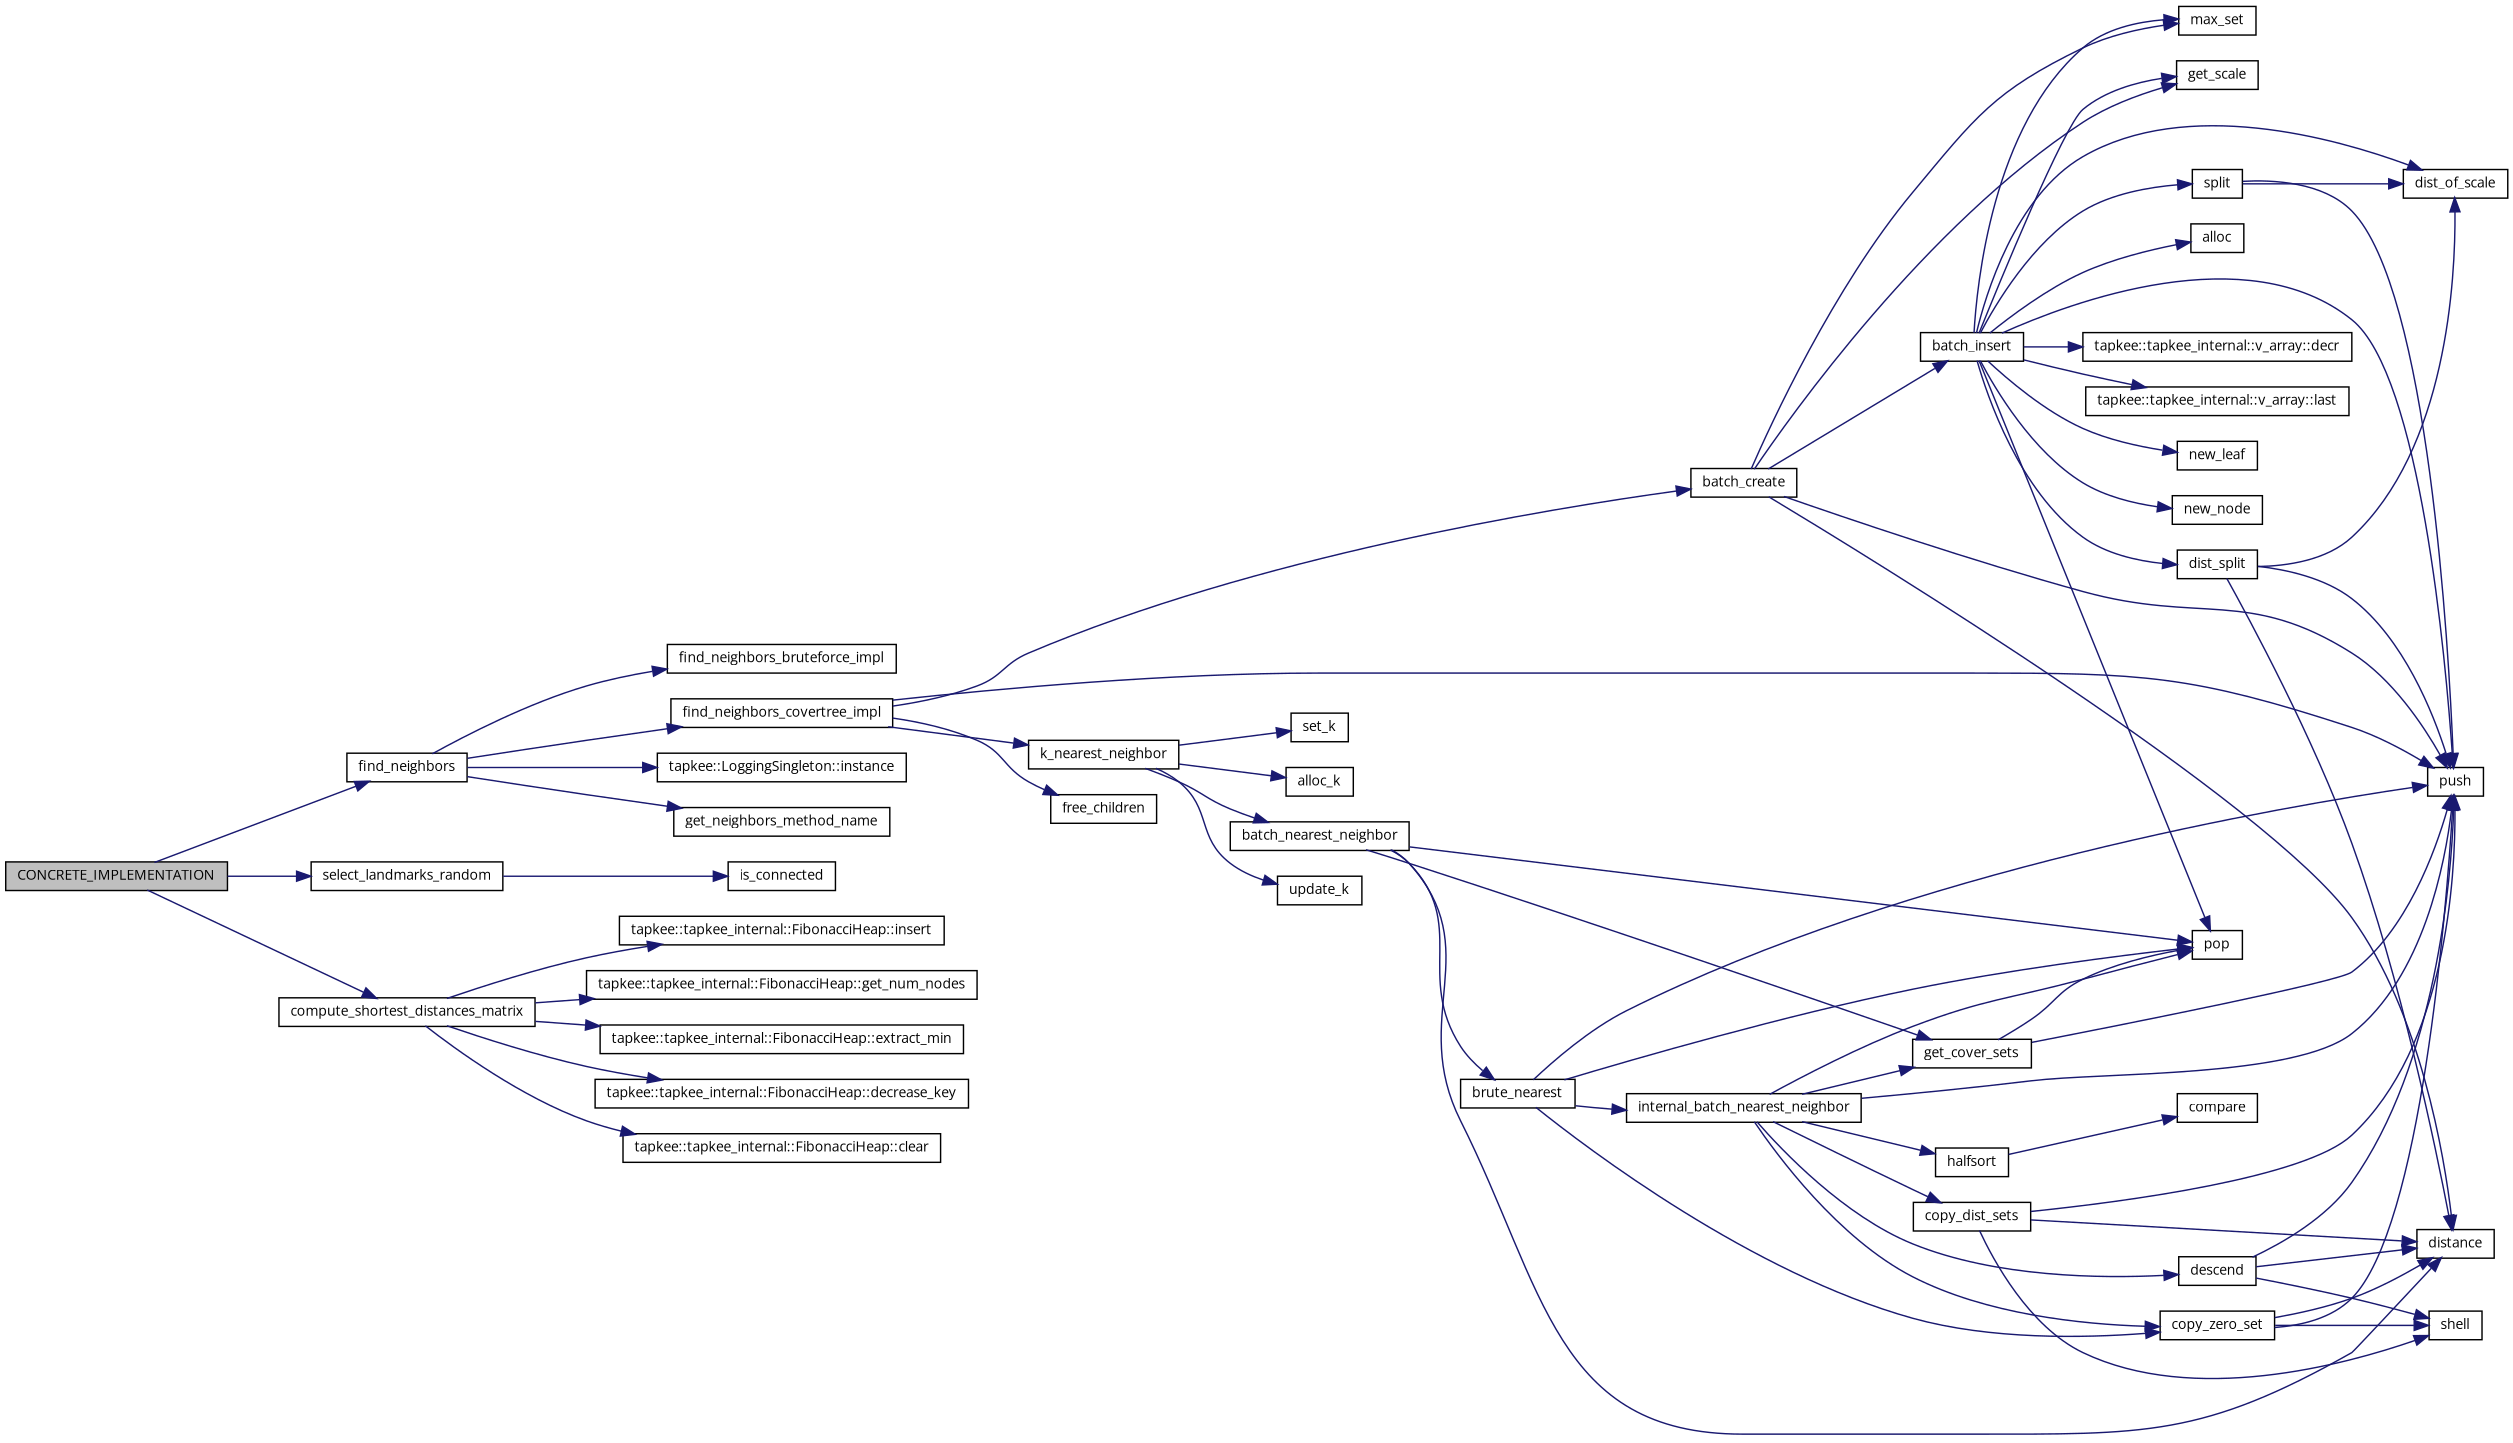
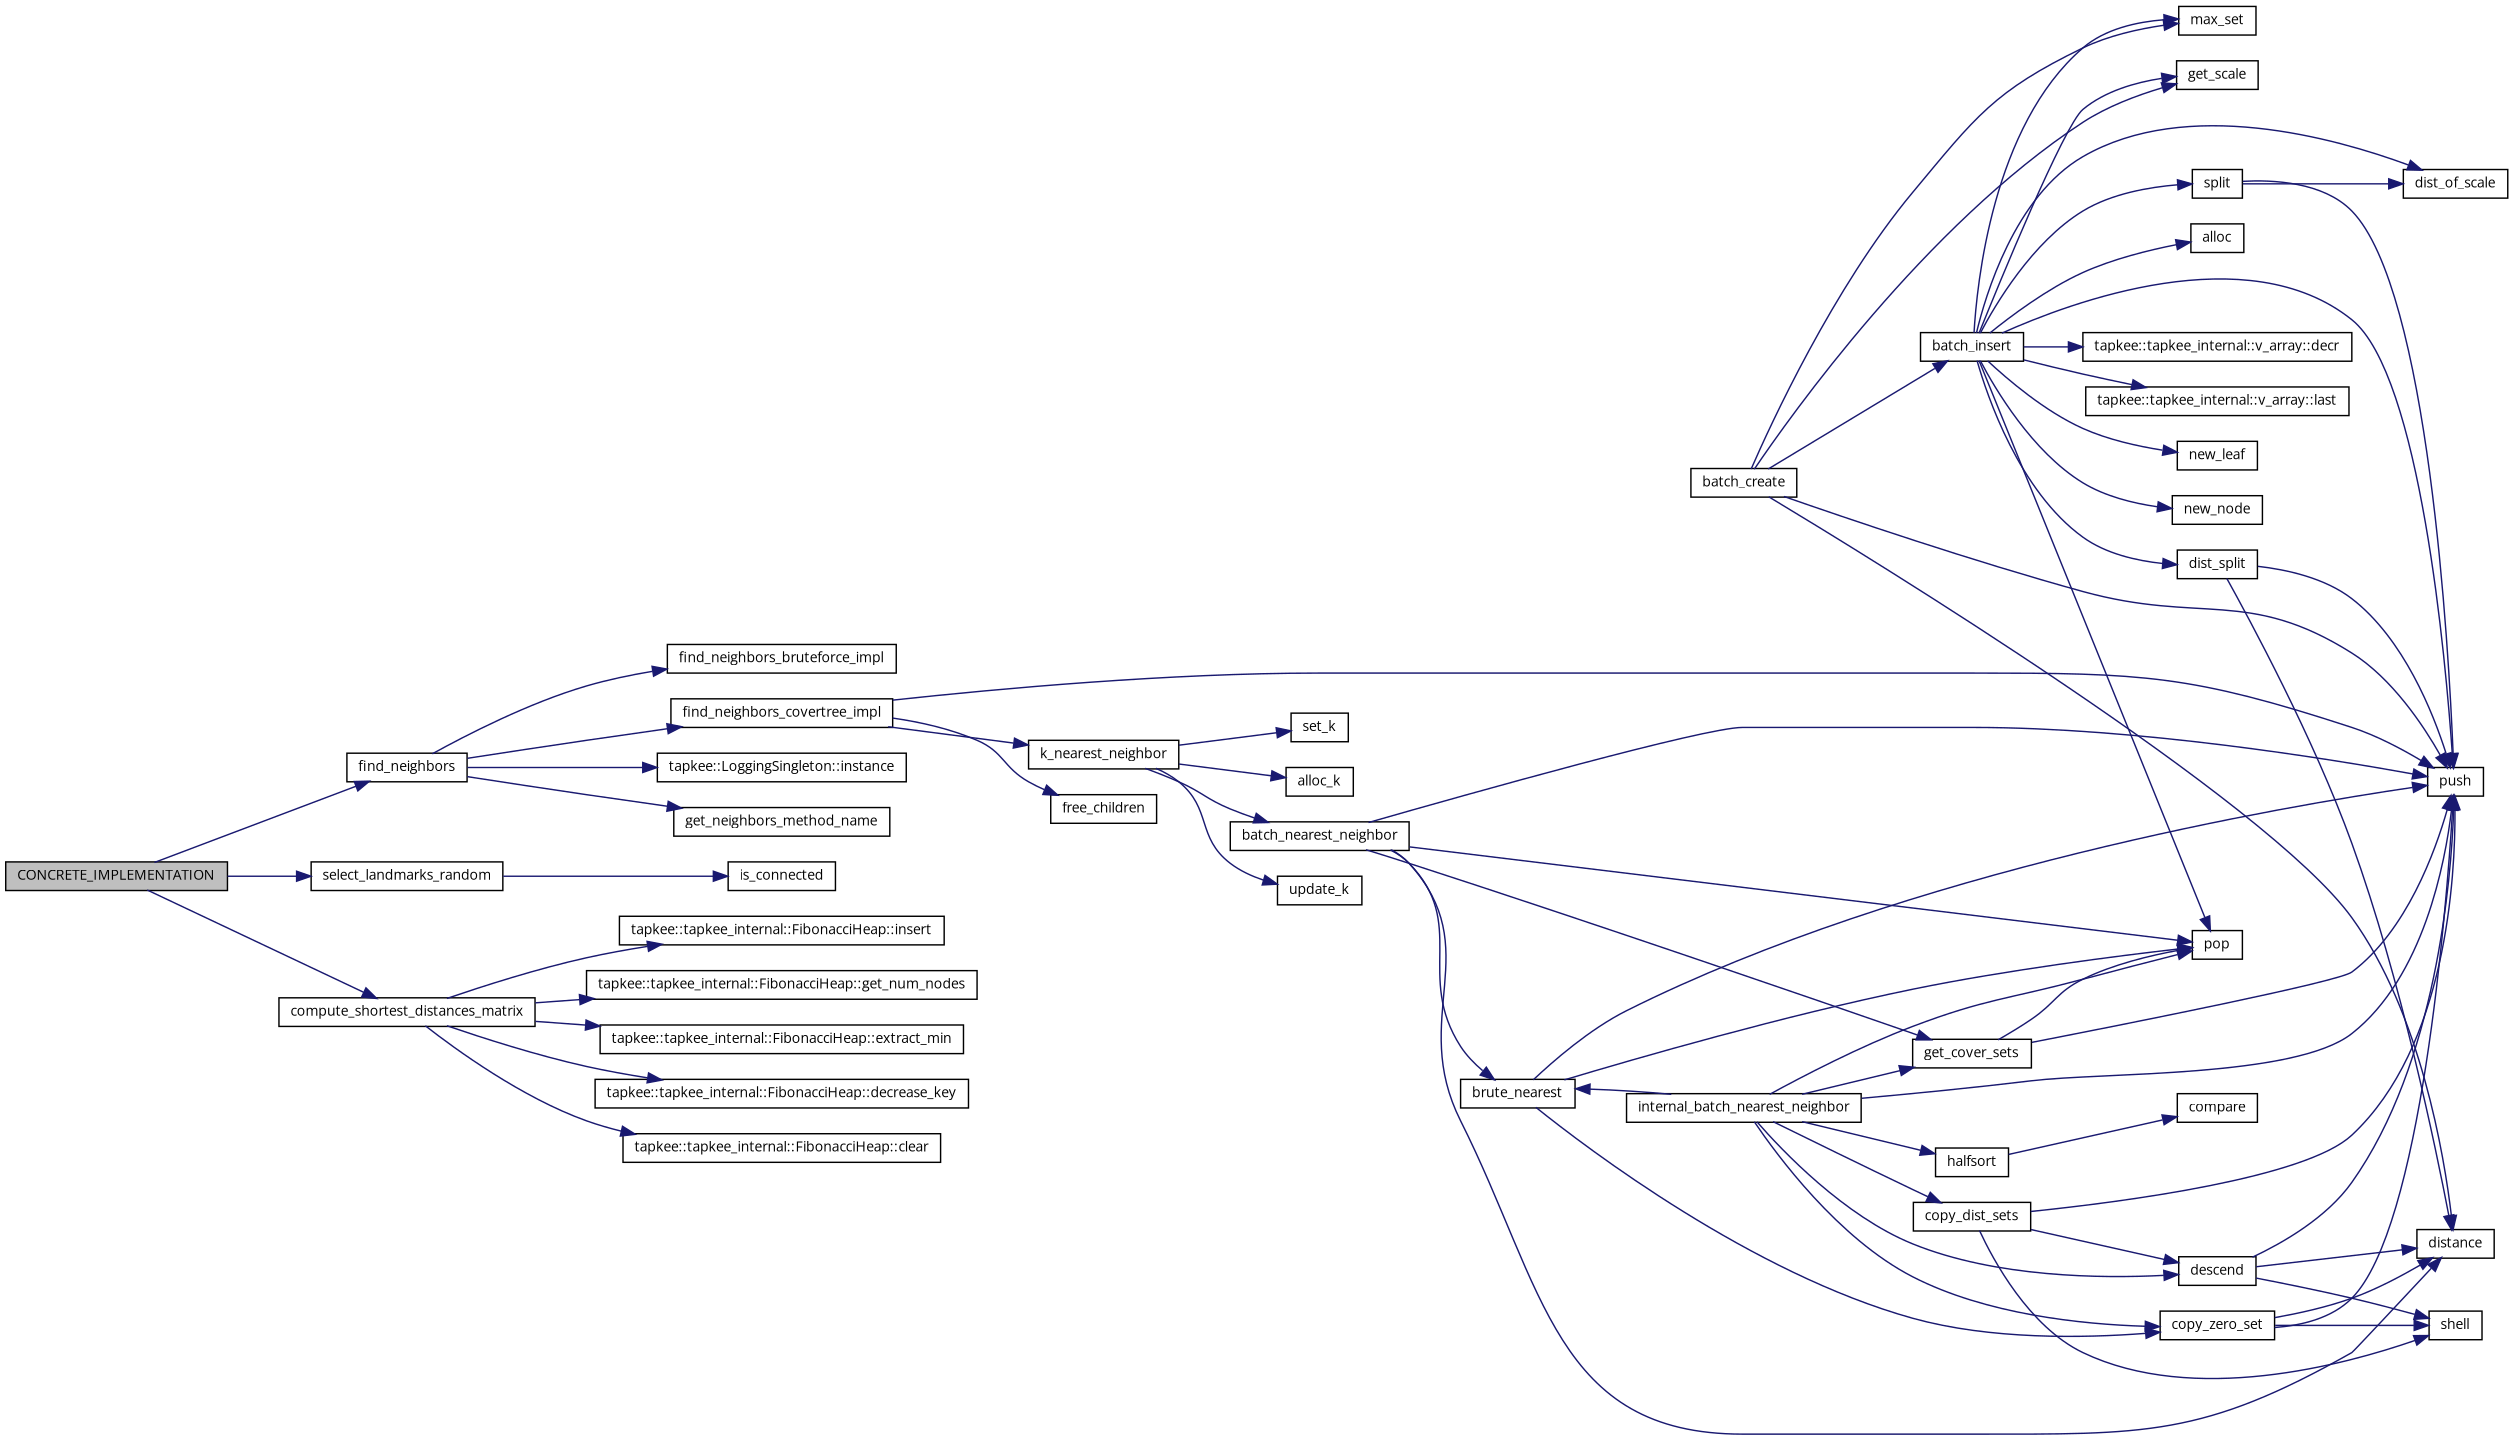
edge "dist_split" -> "dist_of_scale": removed
edge "find_neighbors_covertree_impl" -> "batch_create": removed
edge "batch_nearest_neighbor" -> "push": added
edge "brute_nearest" -> "internal_batch_nearest_neighbor": reversed
edge "copy_dist_sets" -> "distance": now "copy_dist_sets" -> "descend"
